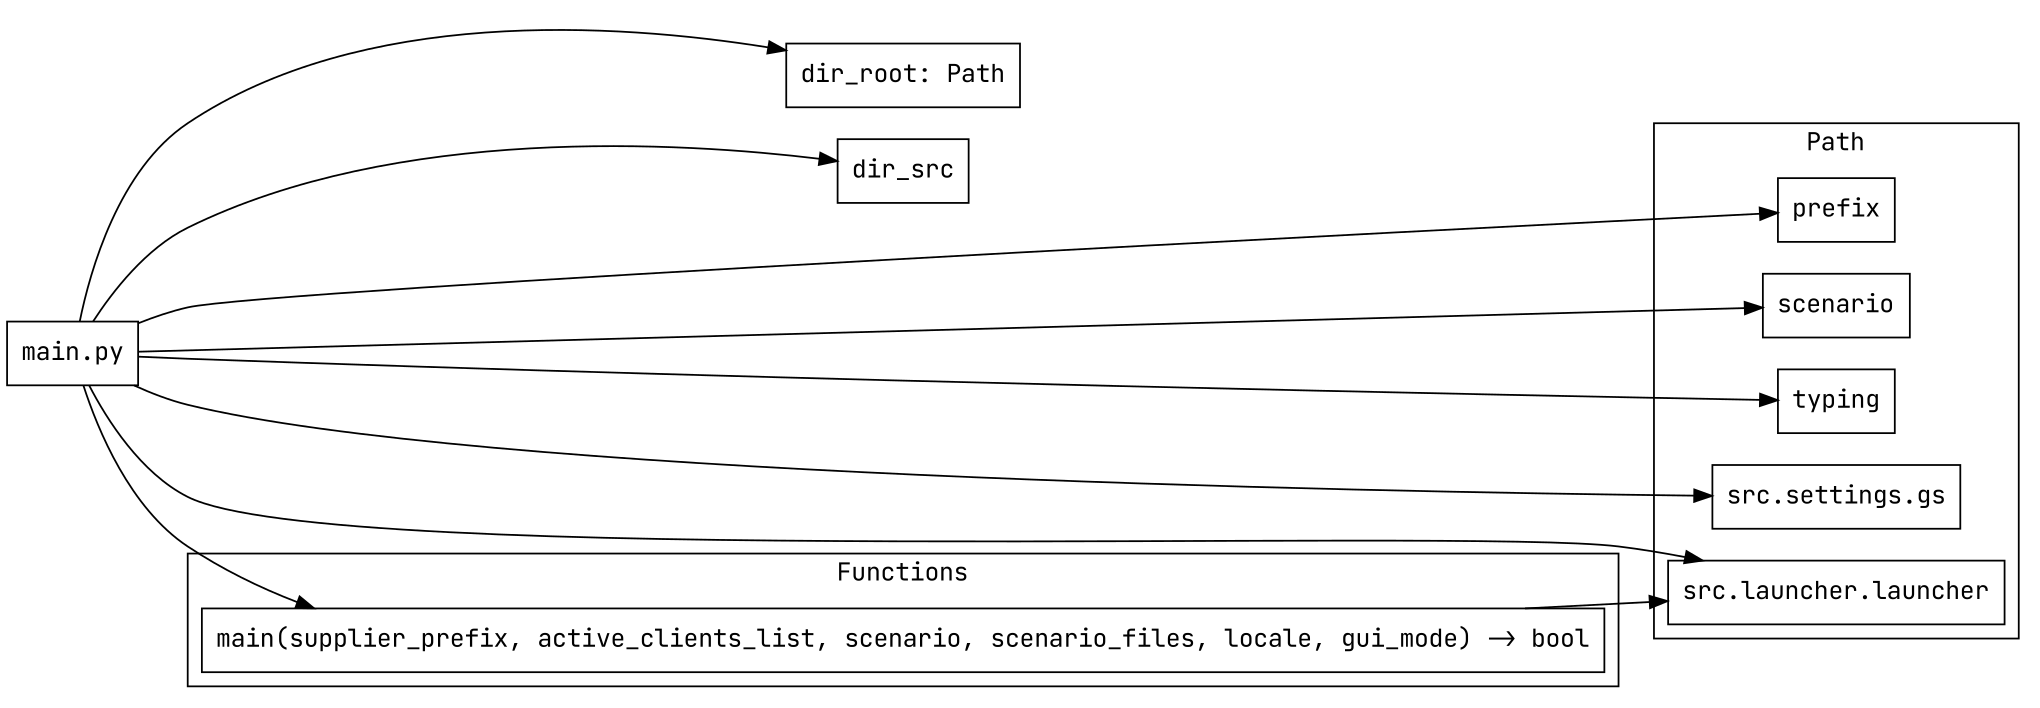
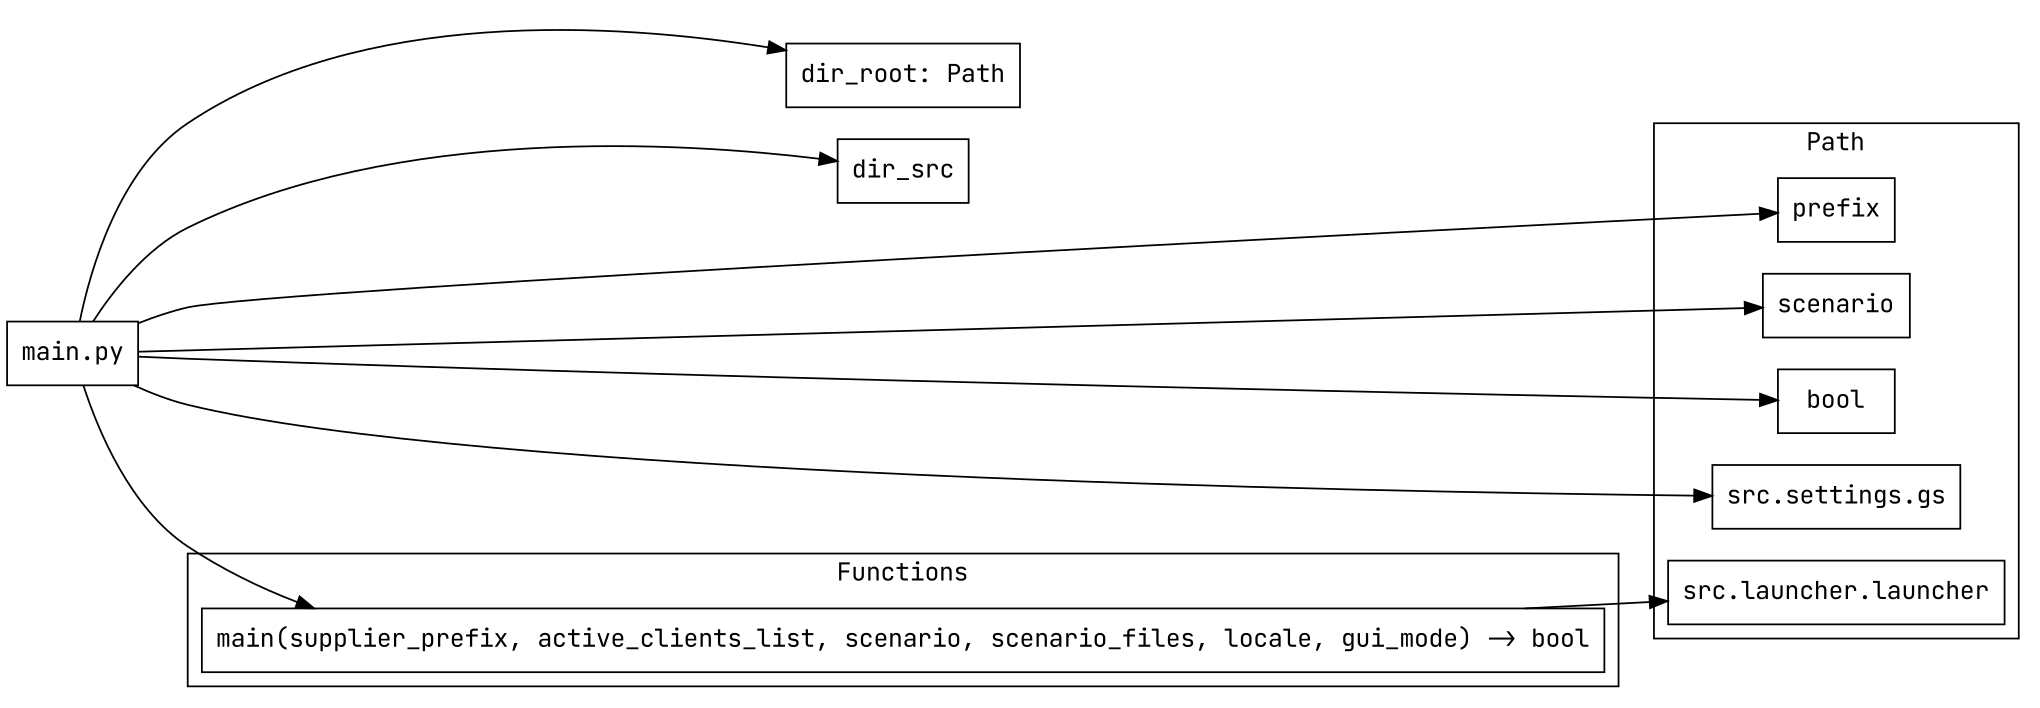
node "typing": label "typing" -> "bool"
edge "main.py" -> "src.launcher.launcher": removed
